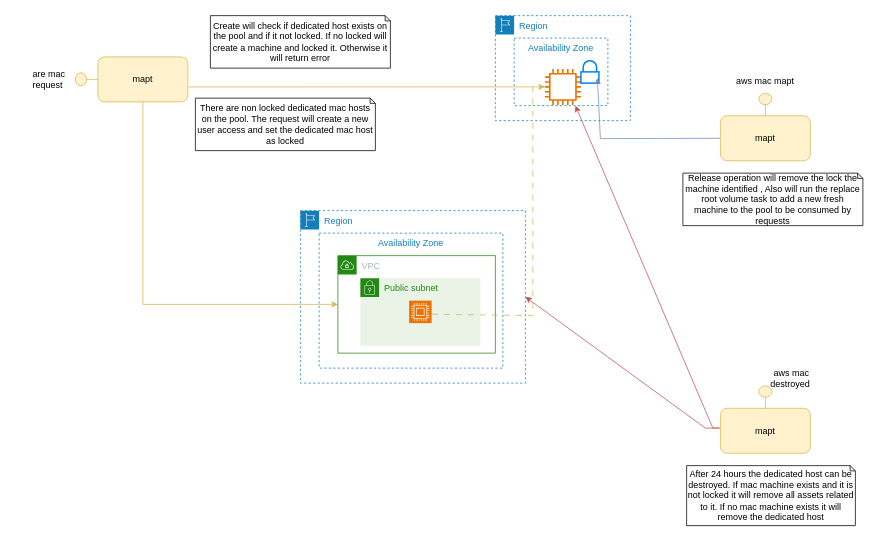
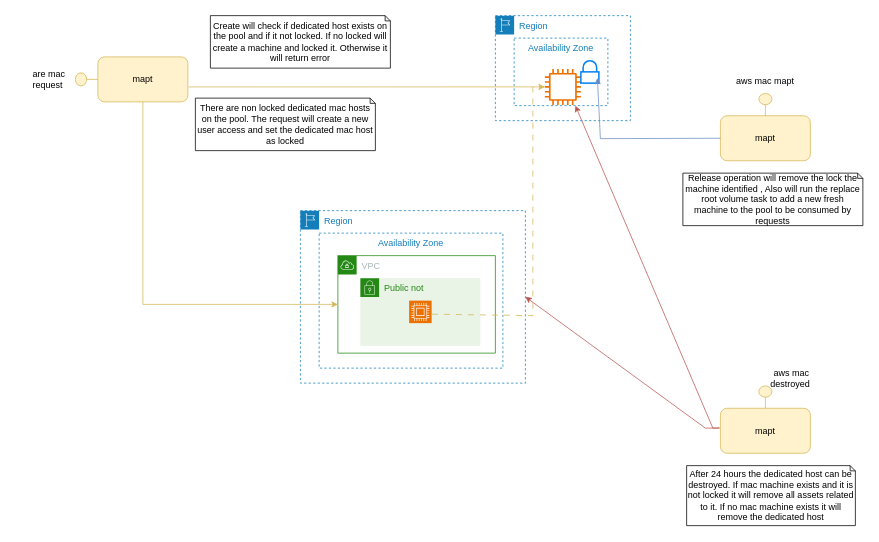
node "Public subnet": label "Public subnet" -> "Public not"
